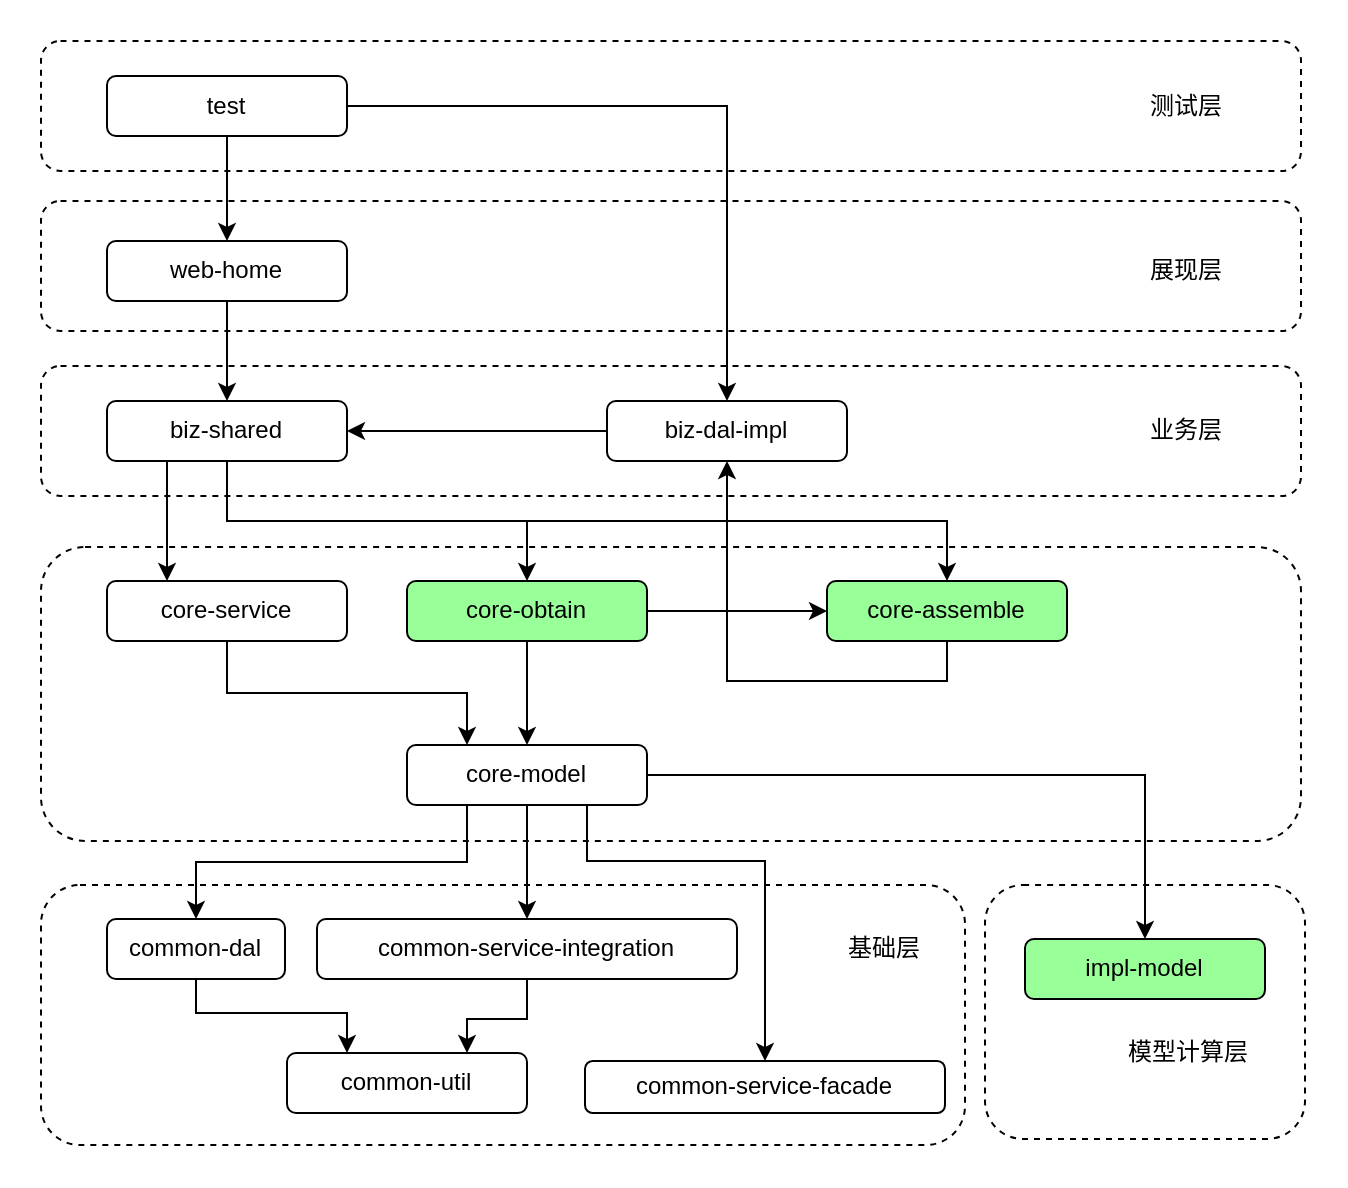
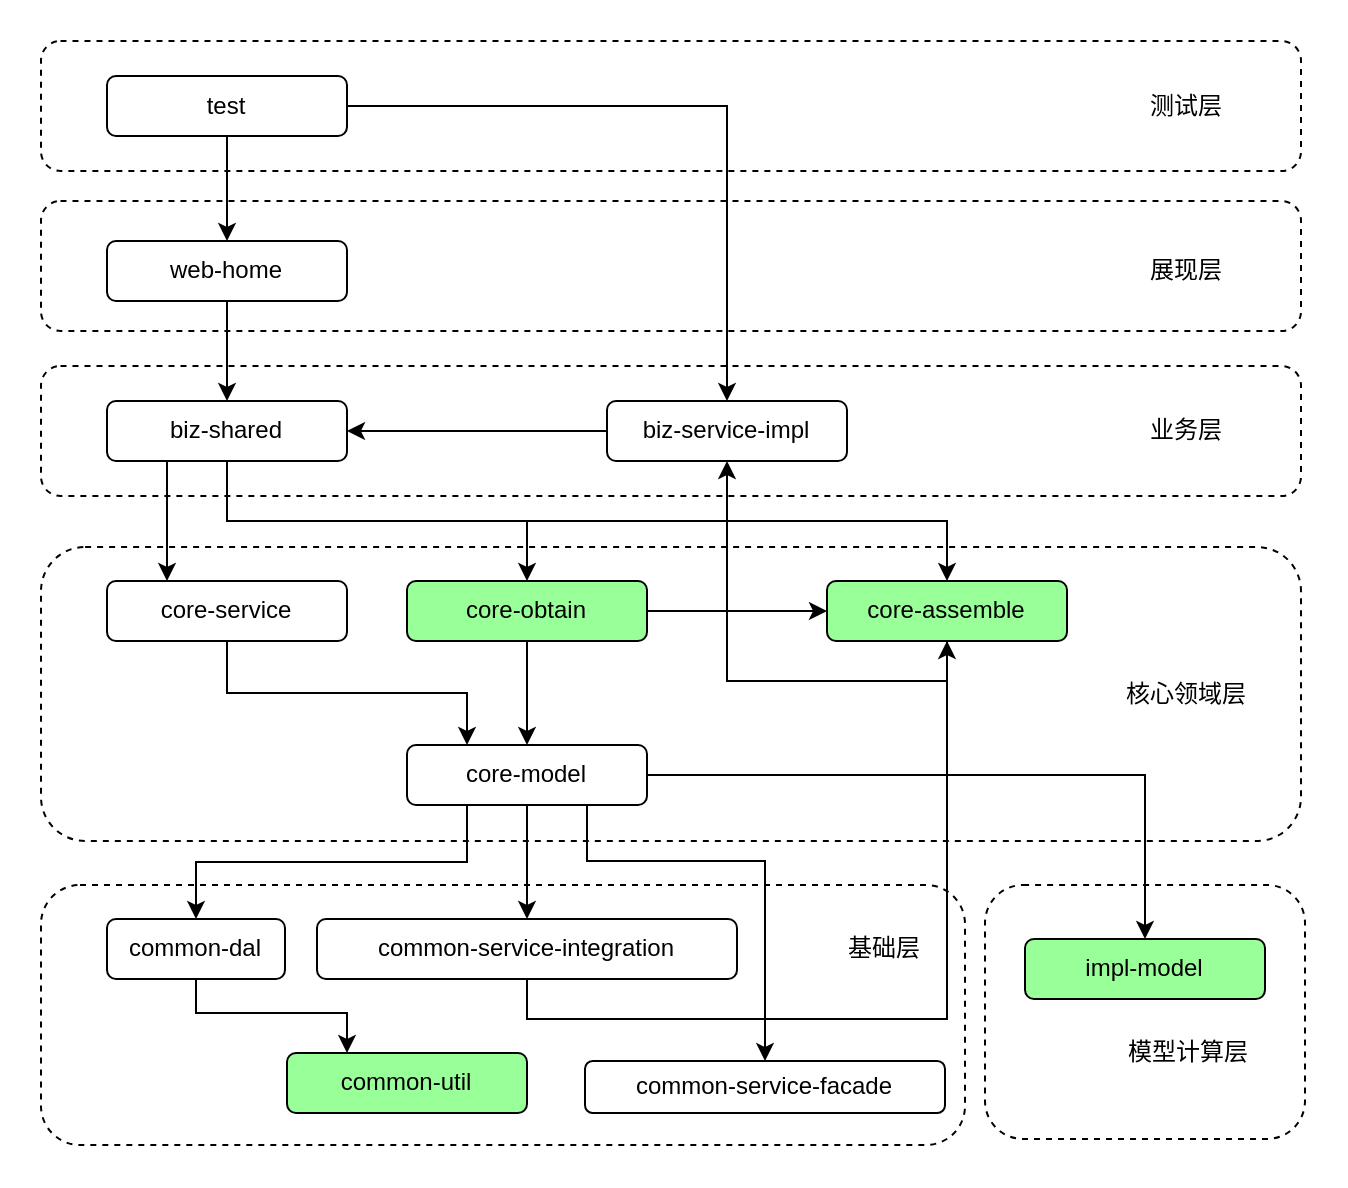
node "biz-dal-impl": label "biz-dal-impl" -> "biz-service-impl"
node "核心领域层": added
edge "common-service-integration" -> "common-util": now "common-service-integration" -> "core-assemble"
node "common-util": fillcolor #ffffff -> #99ff99
